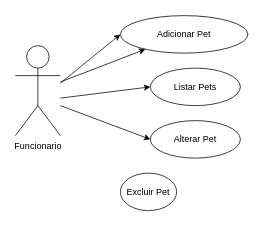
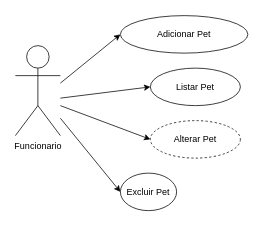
edge "Funcionario" -> "Adicionar Pet": now "Funcionario" -> "Excluir Pet"
node "Listar Pets": label "Listar Pets" -> "Listar Pet"
node "Alterar Pet": style solid -> dashed
